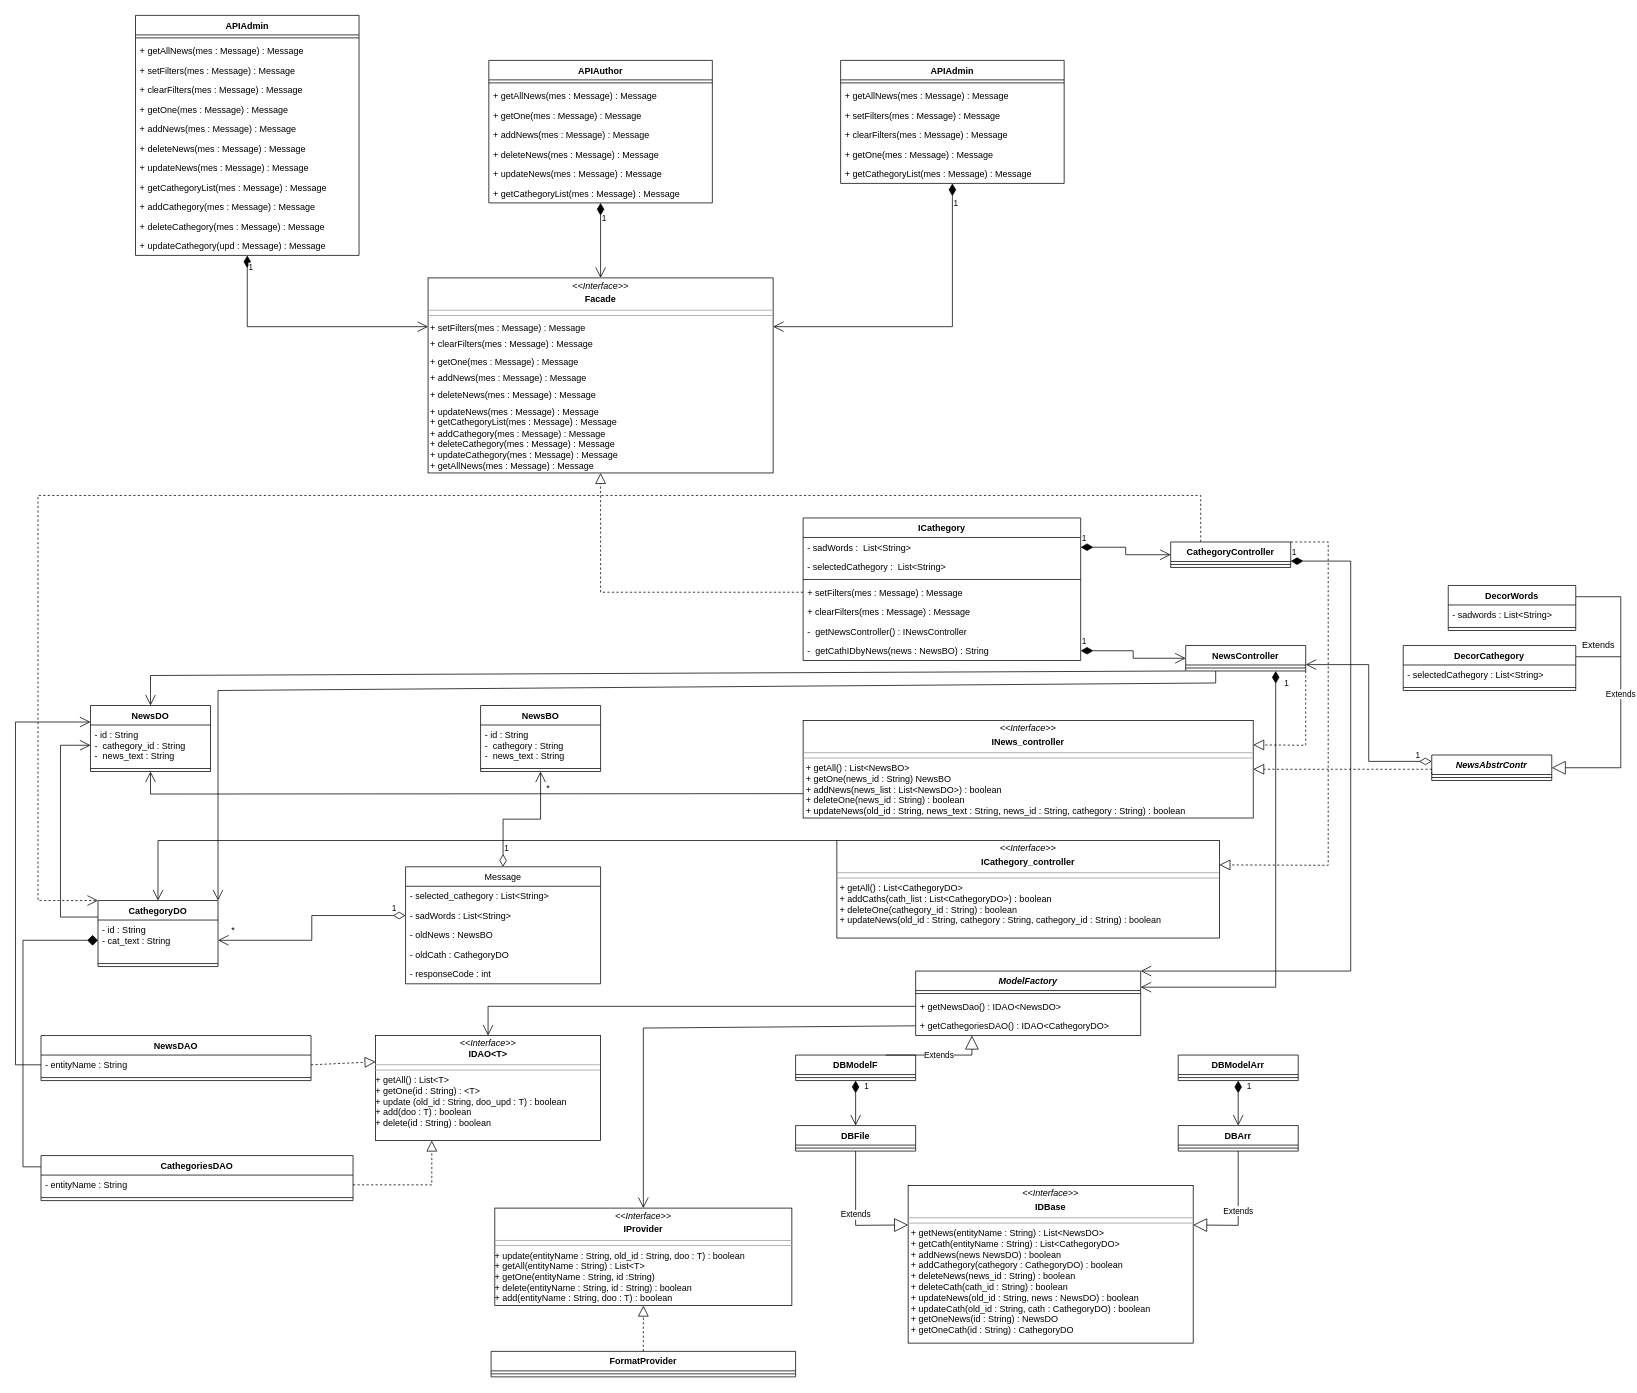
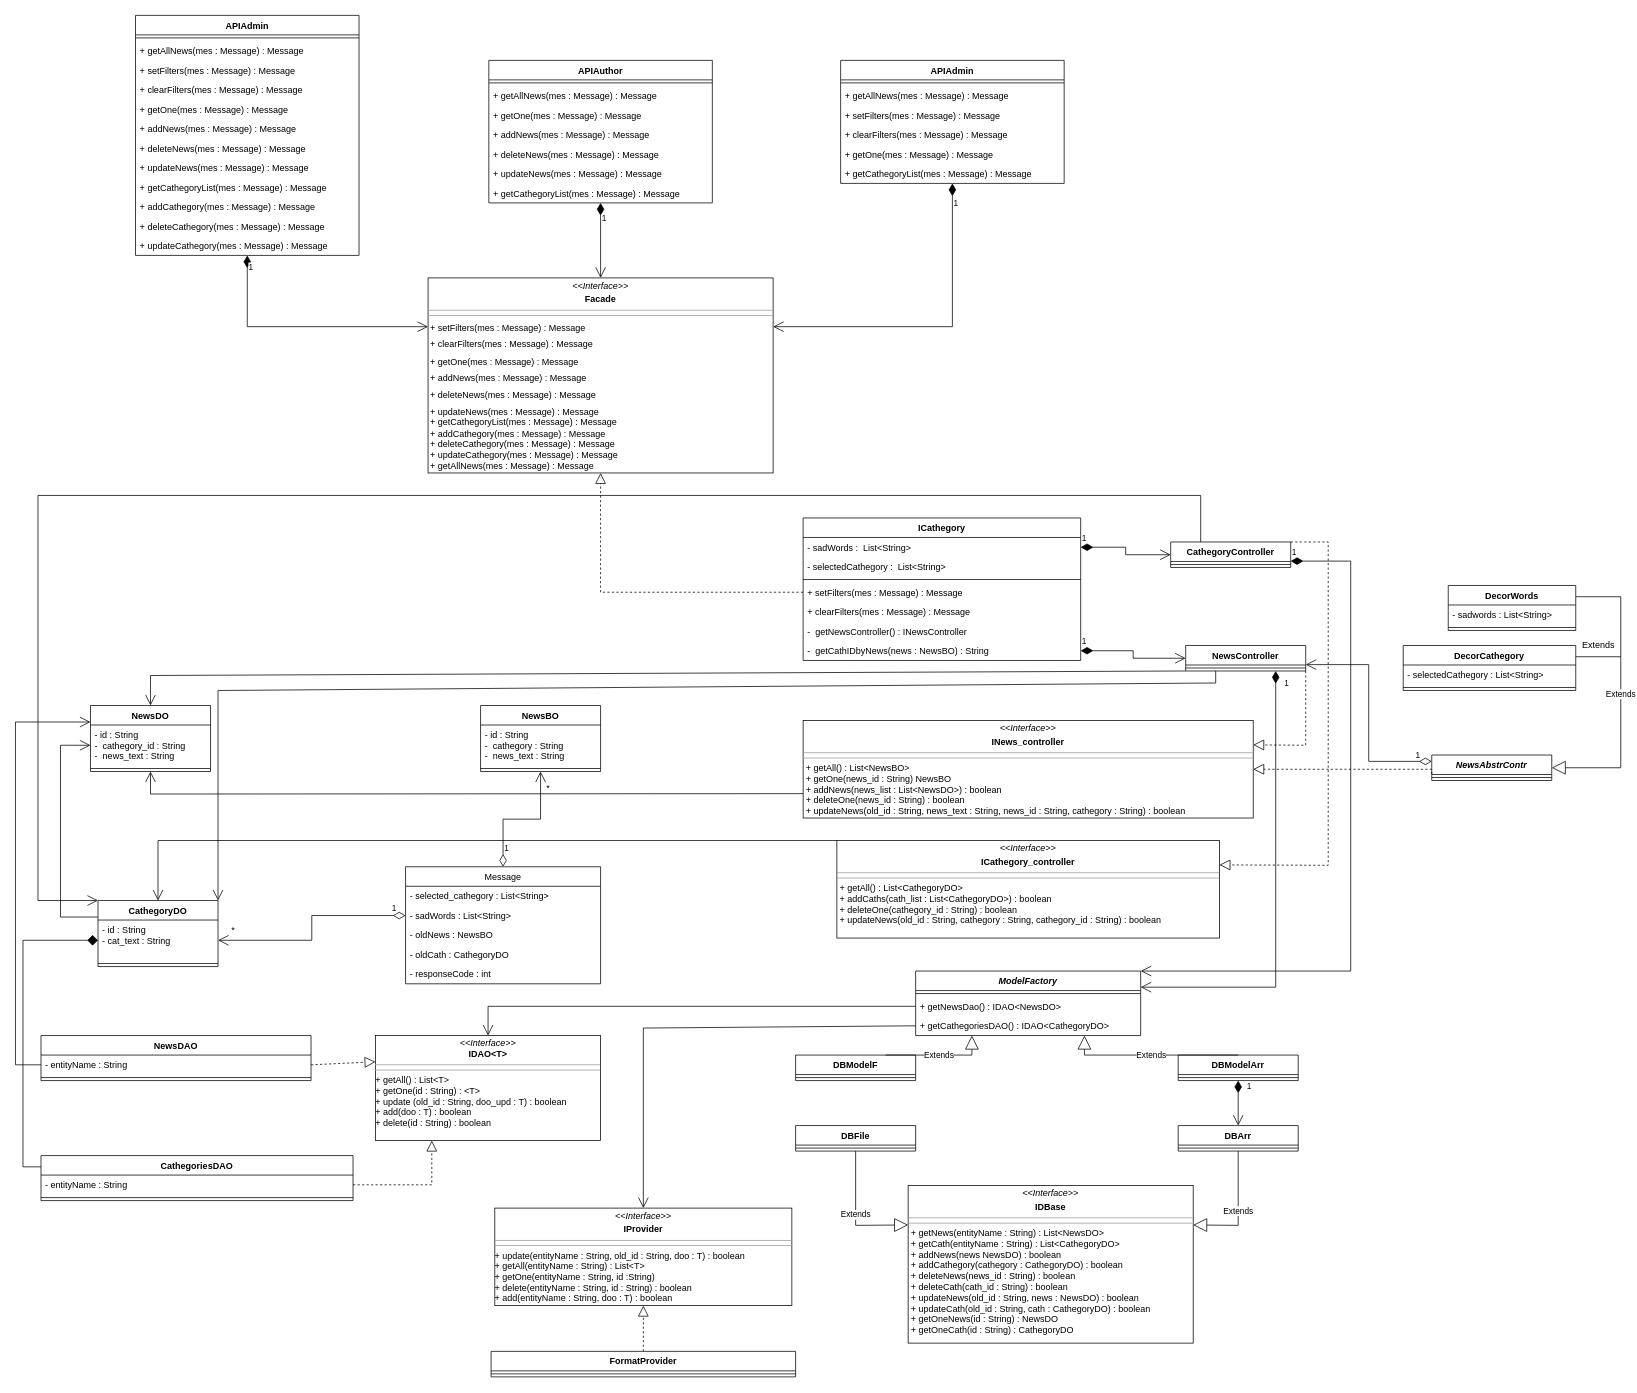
node "+ updateCathegory(upd : Message) : Message": label "+ updateCathegory(upd : Message) : Message" -> "+ updateCathegory(mes : Message) : Message"
edge "CathegoryController" -> "CathegoryDO": style dashed -> solid
edge "DBModelArr" -> "ModelFactory": added, label "Extends"
edge "DBModelF" -- "DBFile": removed, label "1"
